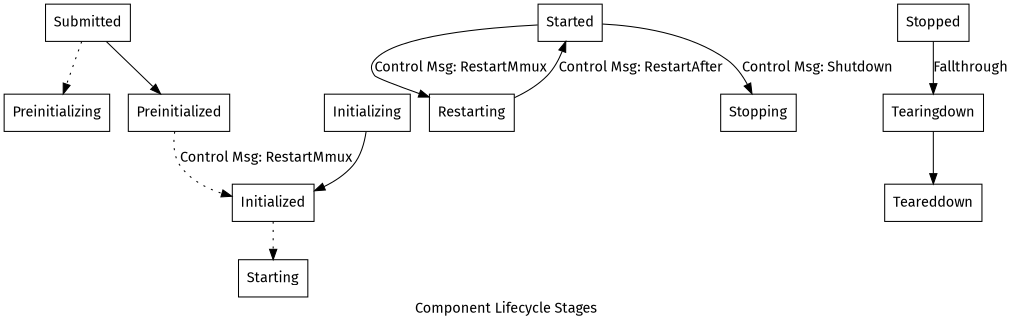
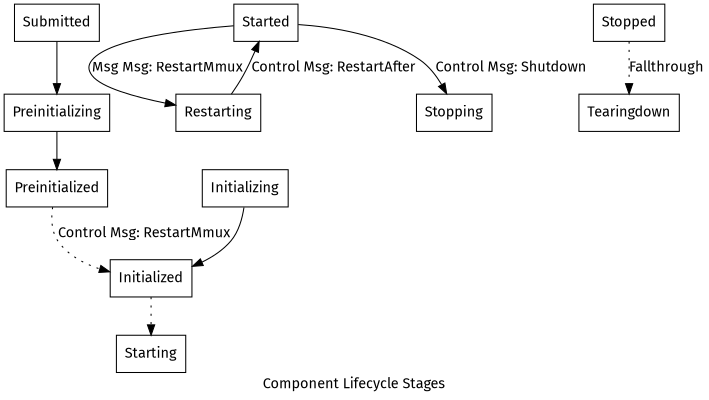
edge "Submitted" -> "Preinitializing": style dotted -> solid
edge "Stopped" -> "Tearingdown": style solid -> dotted
edge "Submitted" -> "Preinitialized": now "Preinitializing" -> "Preinitialized"
edge "Started" -> "Restarting": label "Control Msg: RestartMmux" -> "Msg Msg: RestartMmux"
node "Teareddown": removed
